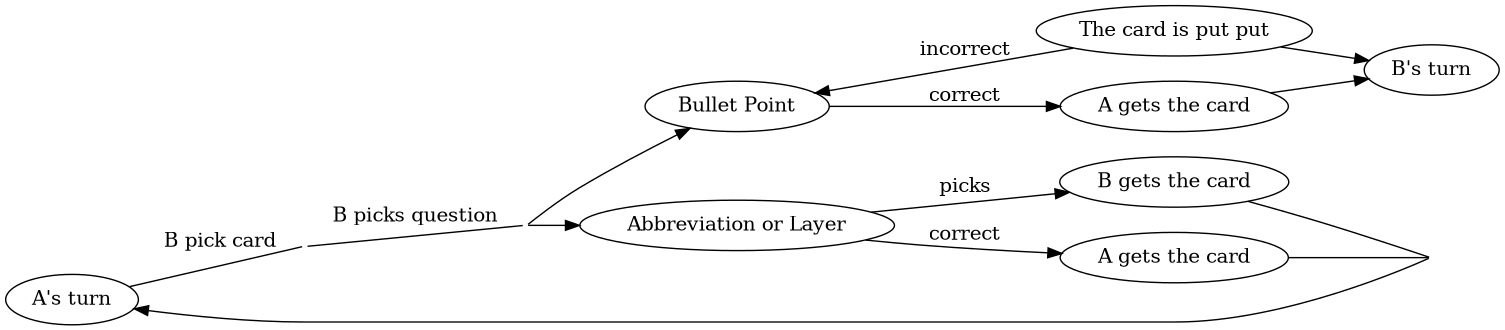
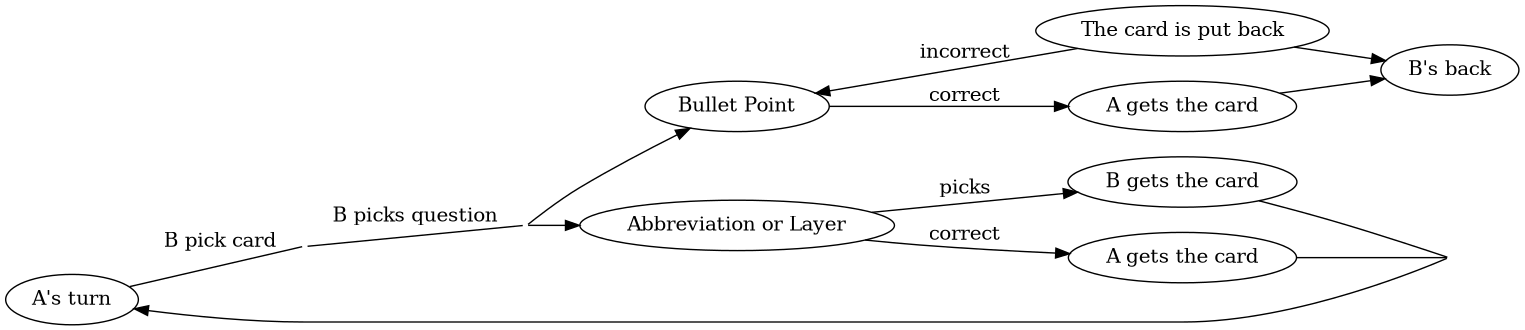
node "The card is put put": label "The card is put put" -> "The card is put back"
node "B's turn": label "B's turn" -> "B's back"
